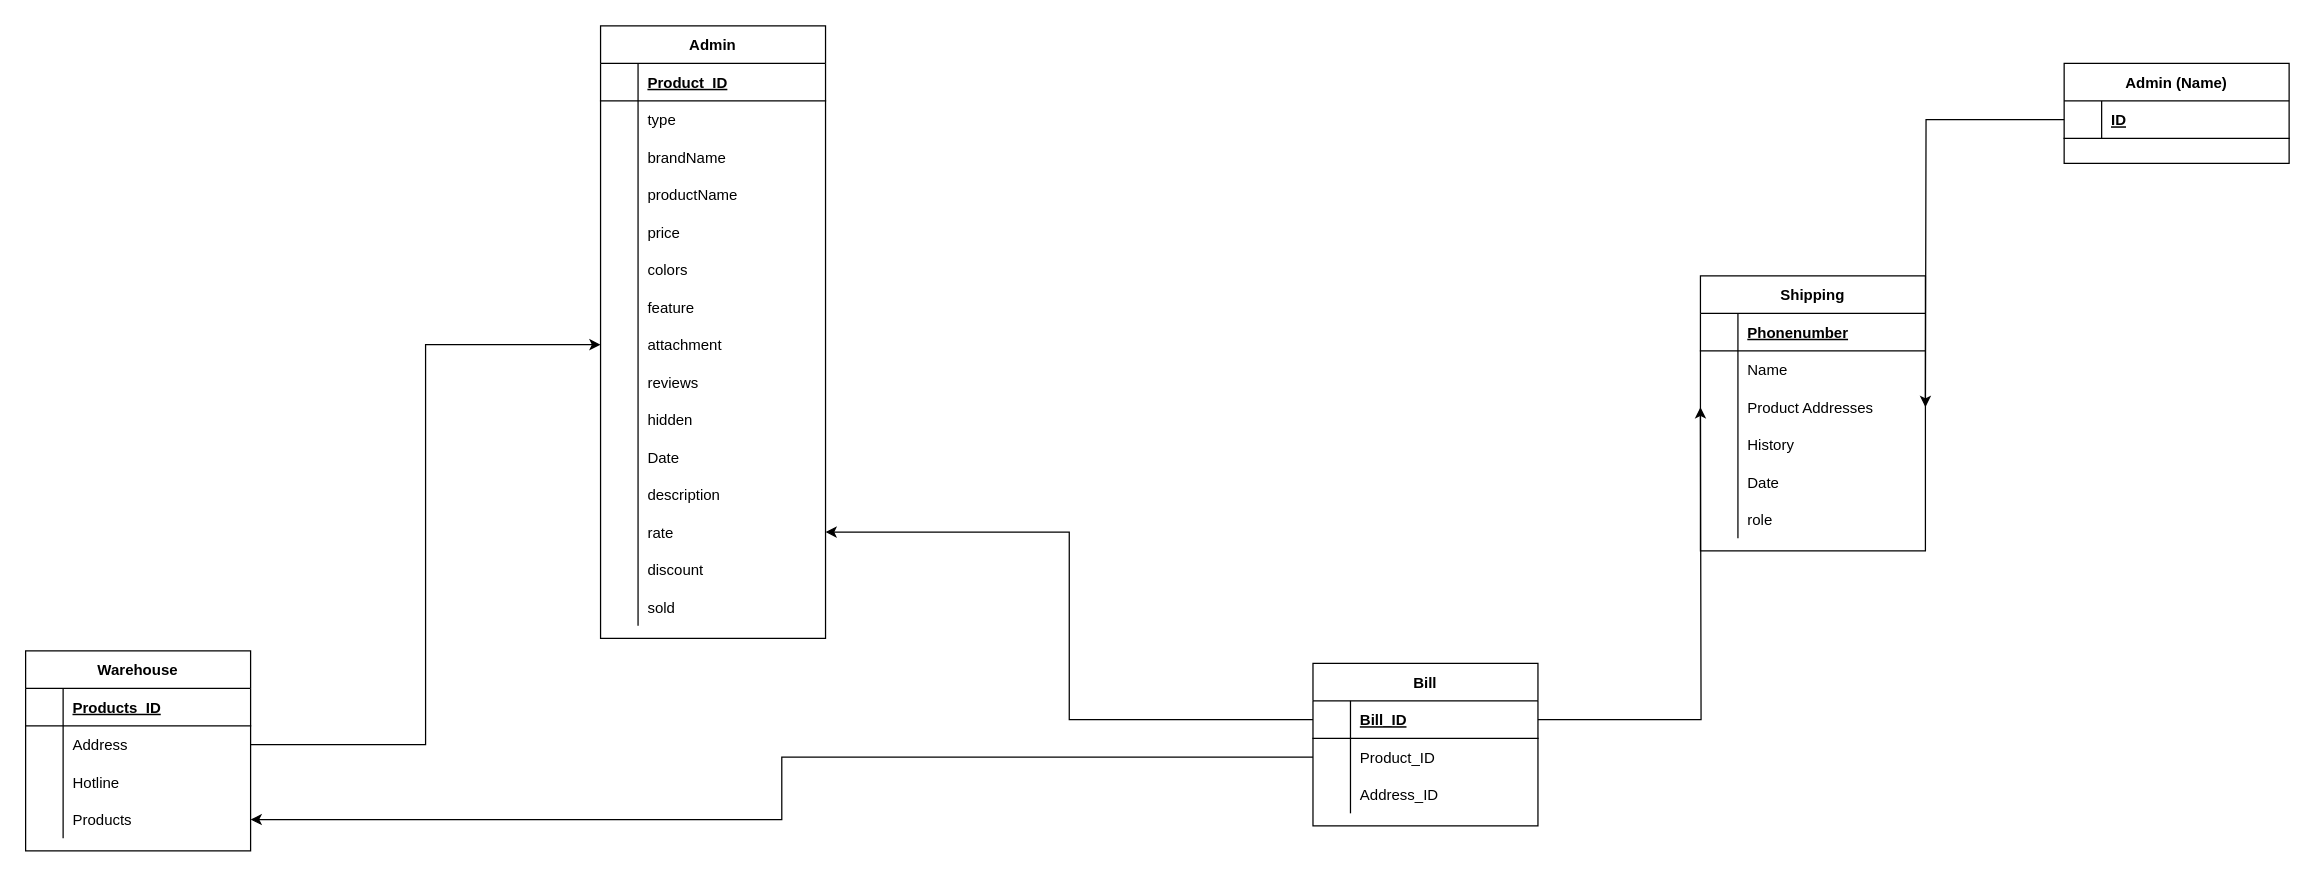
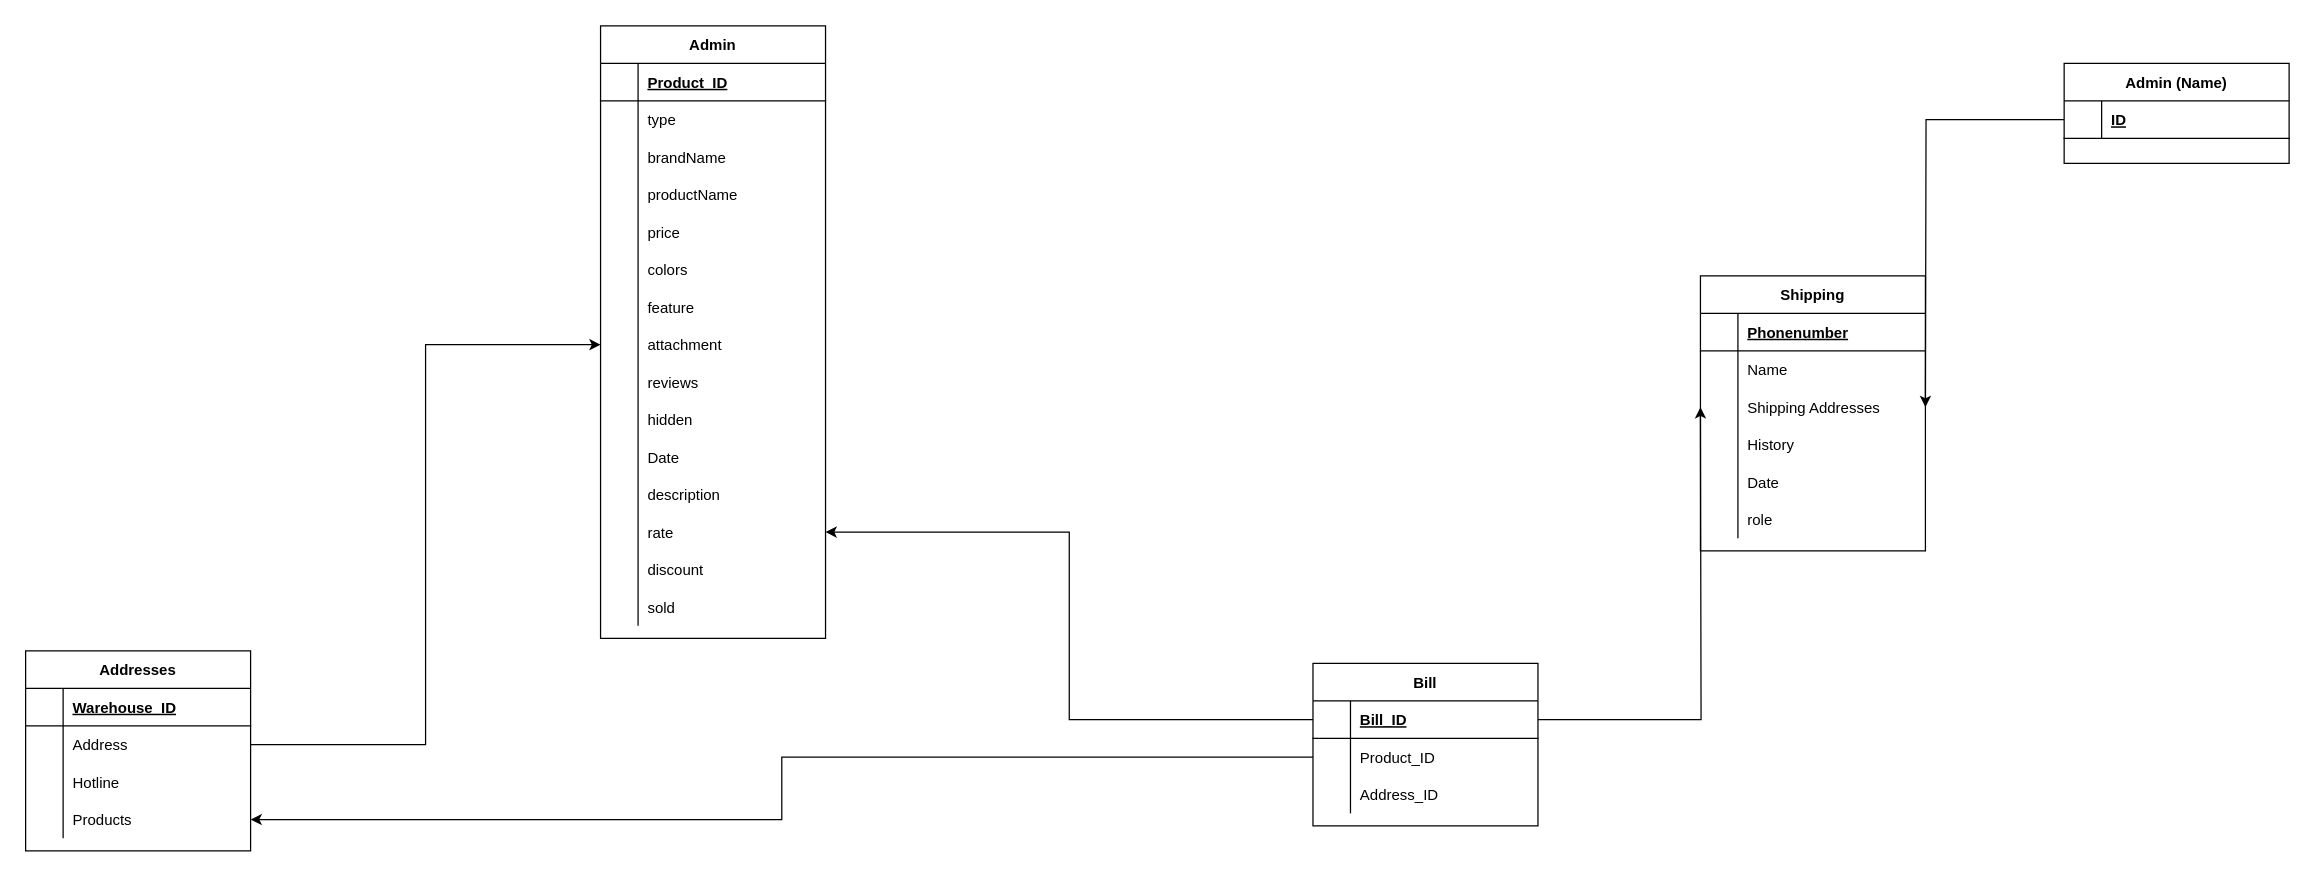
node "Product Addresses": label "Product Addresses" -> "Shipping Addresses"
node "Warehouse": label "Warehouse" -> "Addresses"
node "Products_ID": label "Products_ID" -> "Warehouse_ID"
